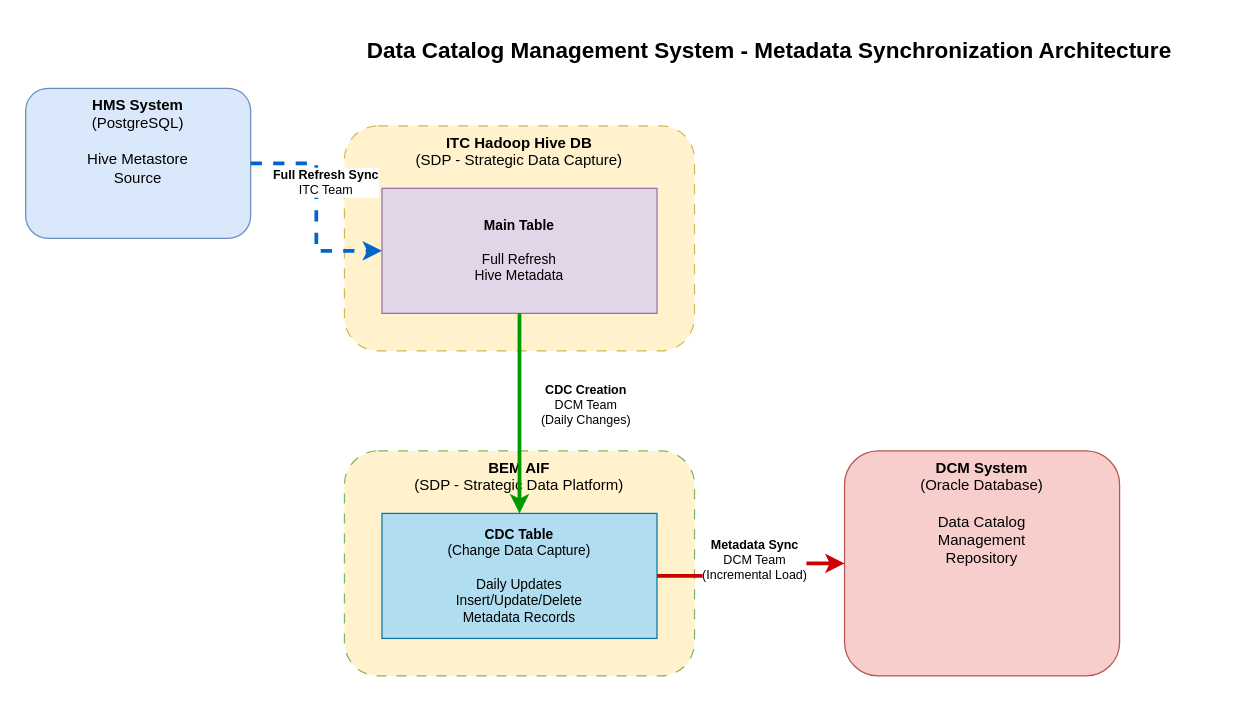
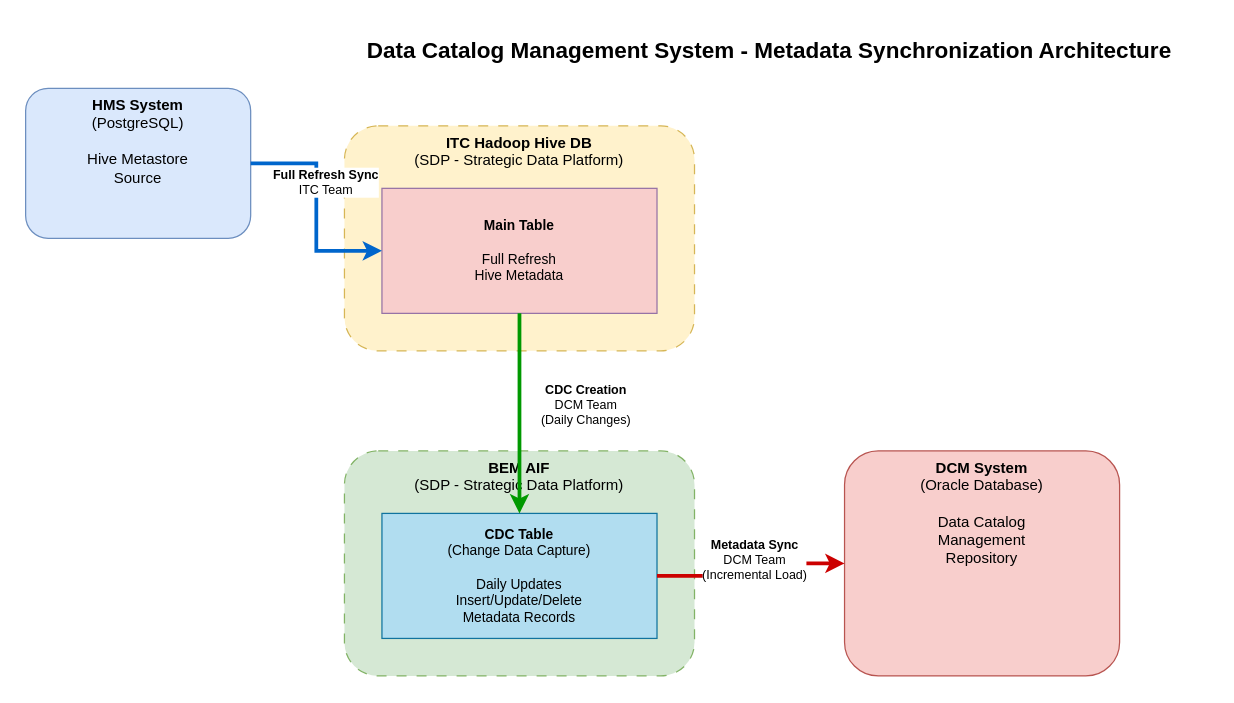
node "ITC Hadoop Hive DB (SDP - Strategic Data Capture)": label "ITC Hadoop Hive DB (SDP - Strategic Data Capture)" -> "ITC Hadoop Hive DB (SDP - Strategic Data Platform)"
edge "HMS System (PostgreSQL) Hive Metastore Source" -> "Main Table Full Refresh Hive Metadata": style dashed -> solid
node "Main Table Full Refresh Hive Metadata": fillcolor #e1d5e7 -> #f8cecc
node "BEM AIF (SDP - Strategic Data Platform)": fillcolor #fff2cc -> #d5e8d4
